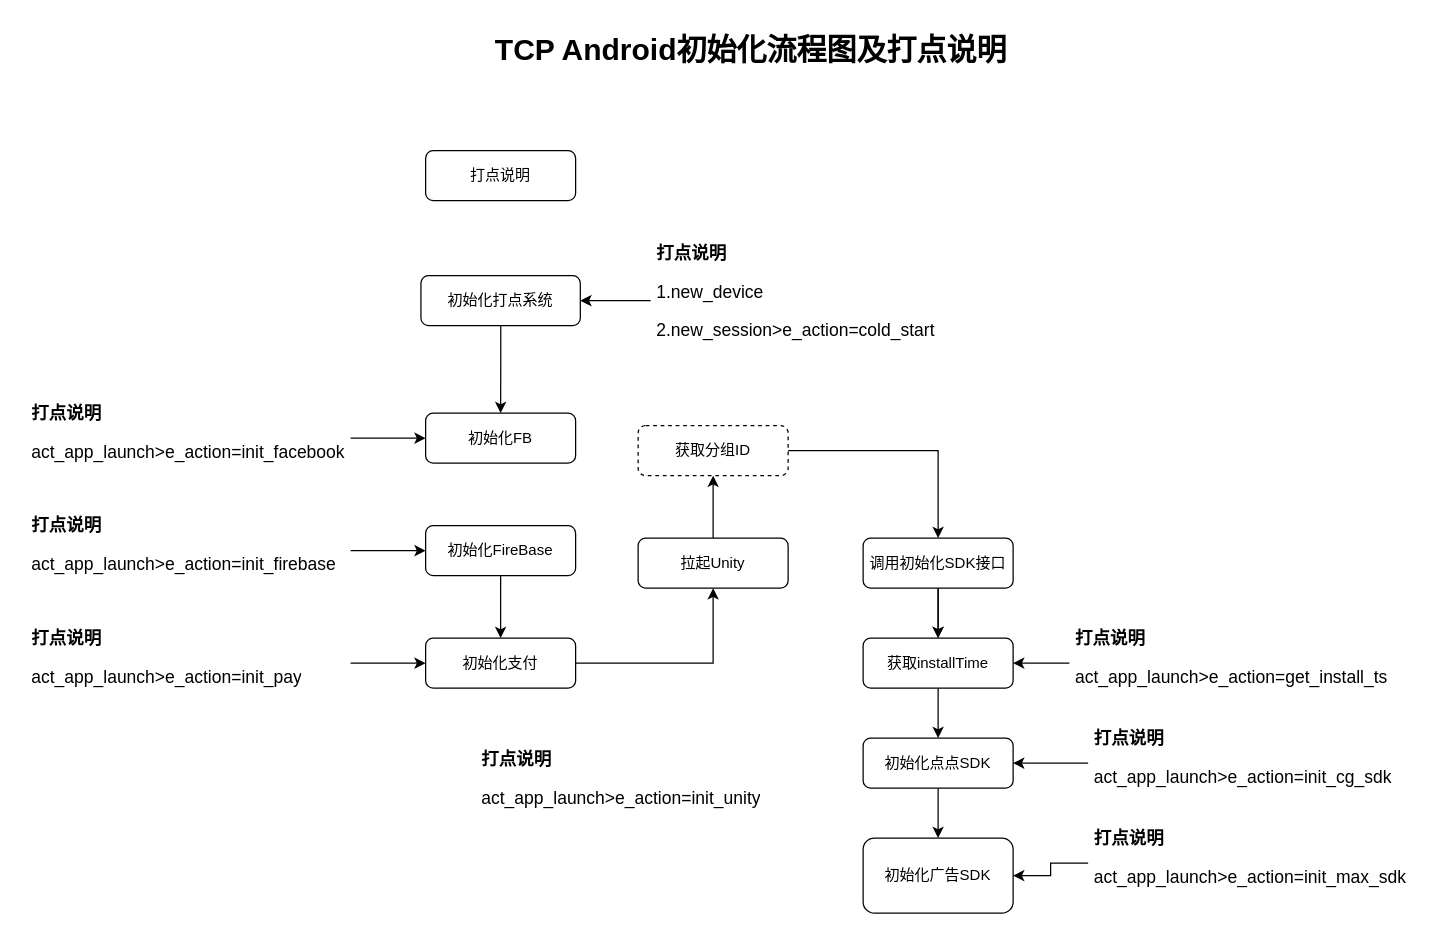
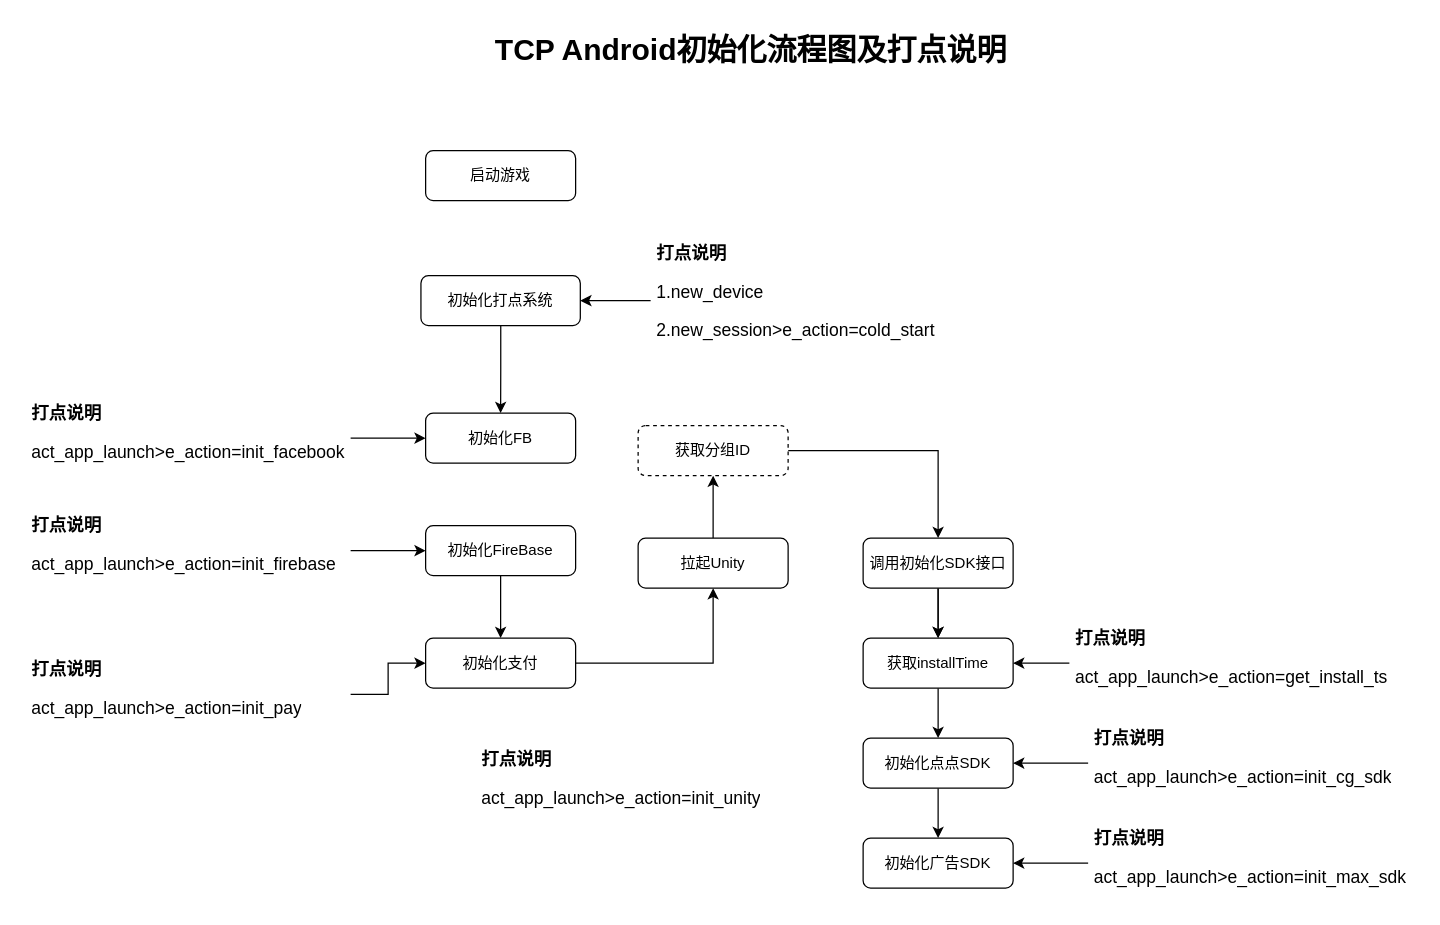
node "打点说明": label "打点说明" -> "启动游戏"
node "打点说明act_app_launch>e_action=init_pay": moved (188, 663) -> (188, 694)
node "初始化广告SDK": size 150x75 -> 150x50
